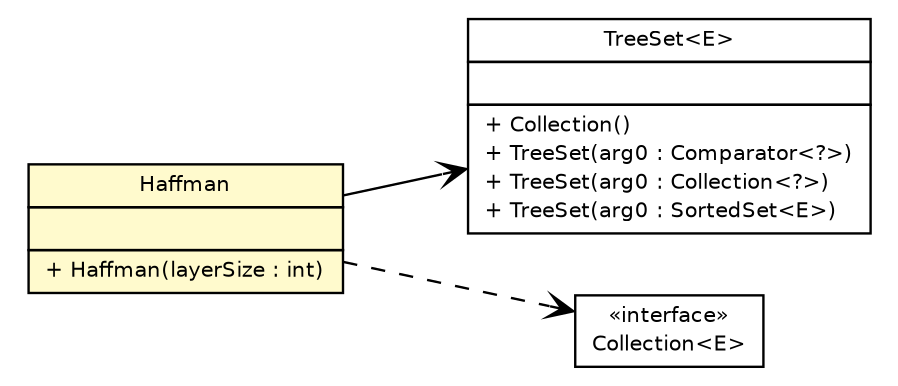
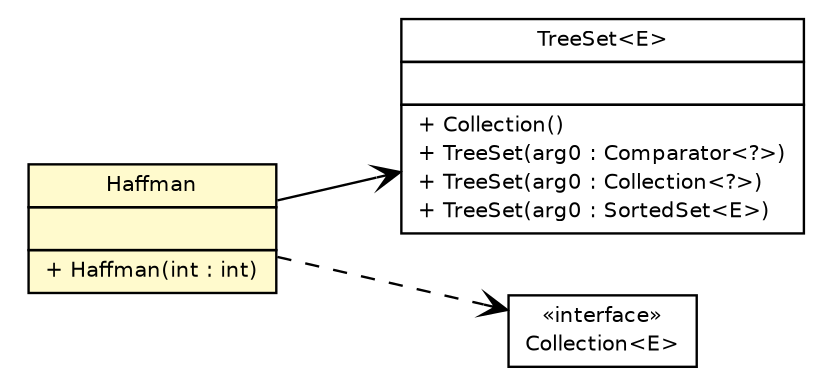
node "Haffman": text "+ Haffman(layerSize : int)" -> "+ Haffman(int : int)"
